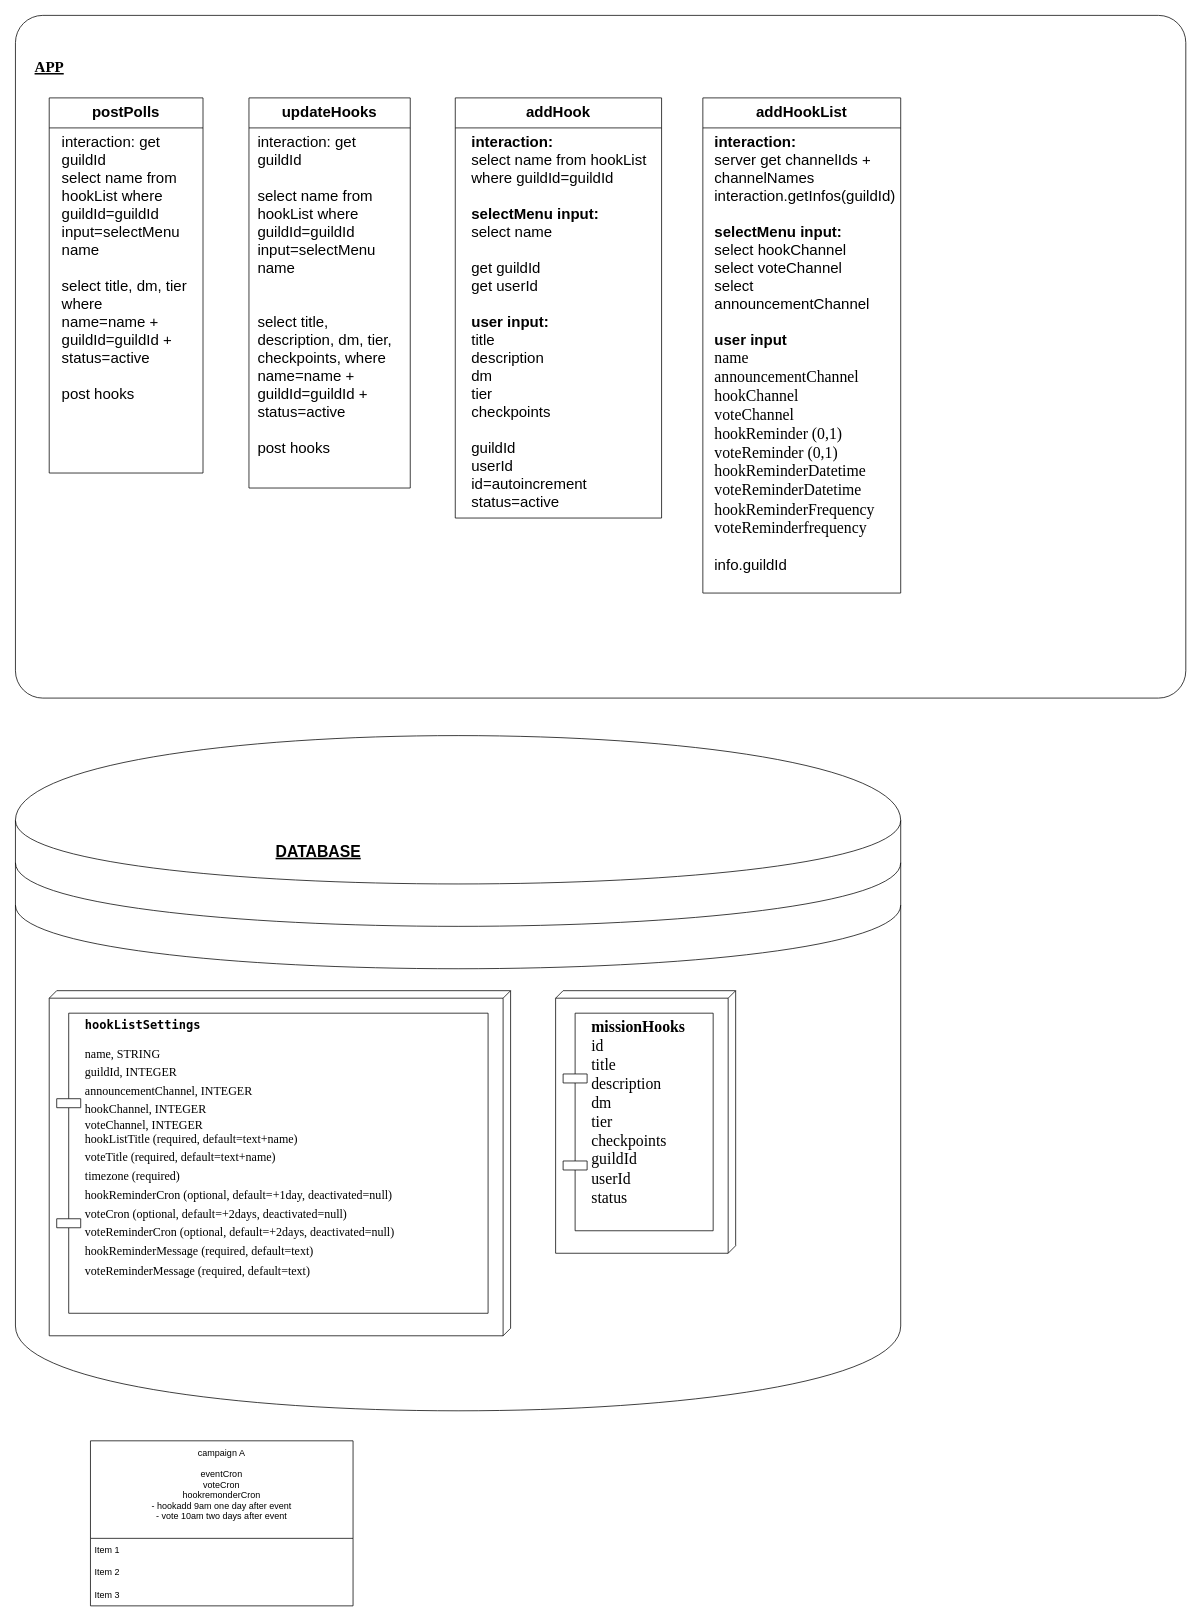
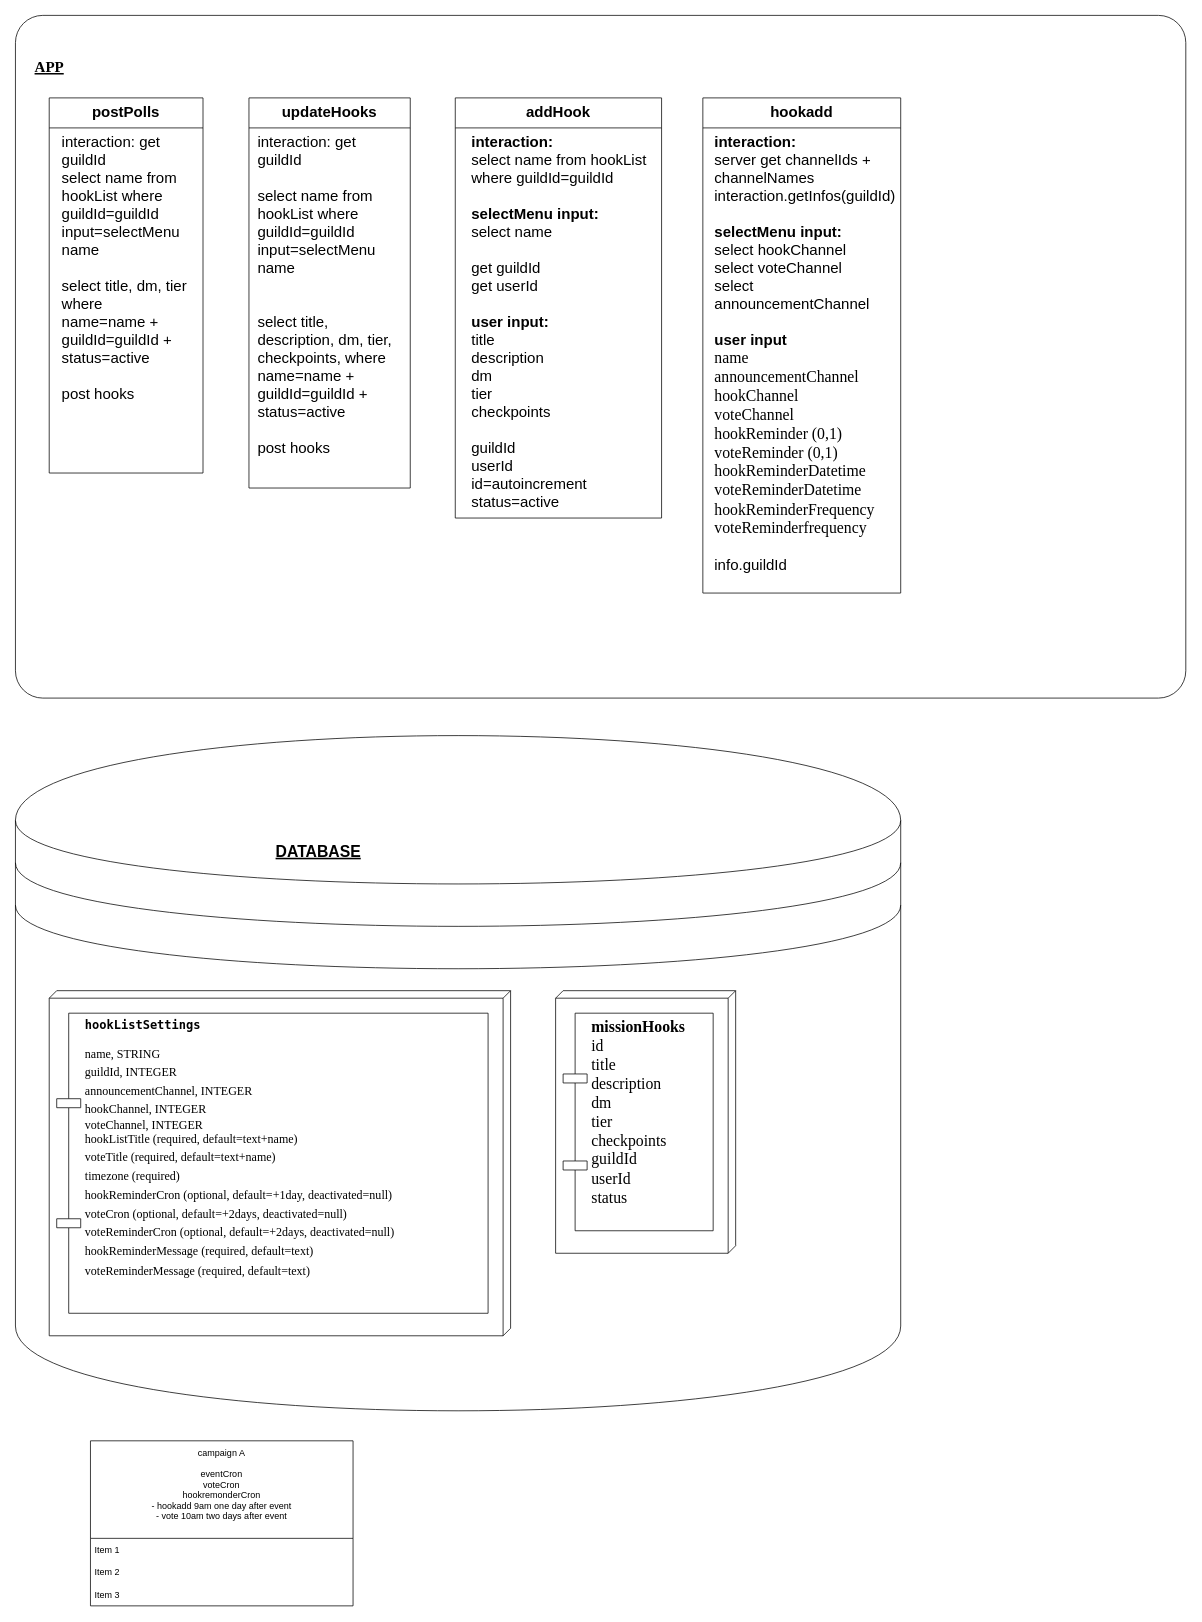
node "addHookList": label "addHookList" -> "hookadd"
